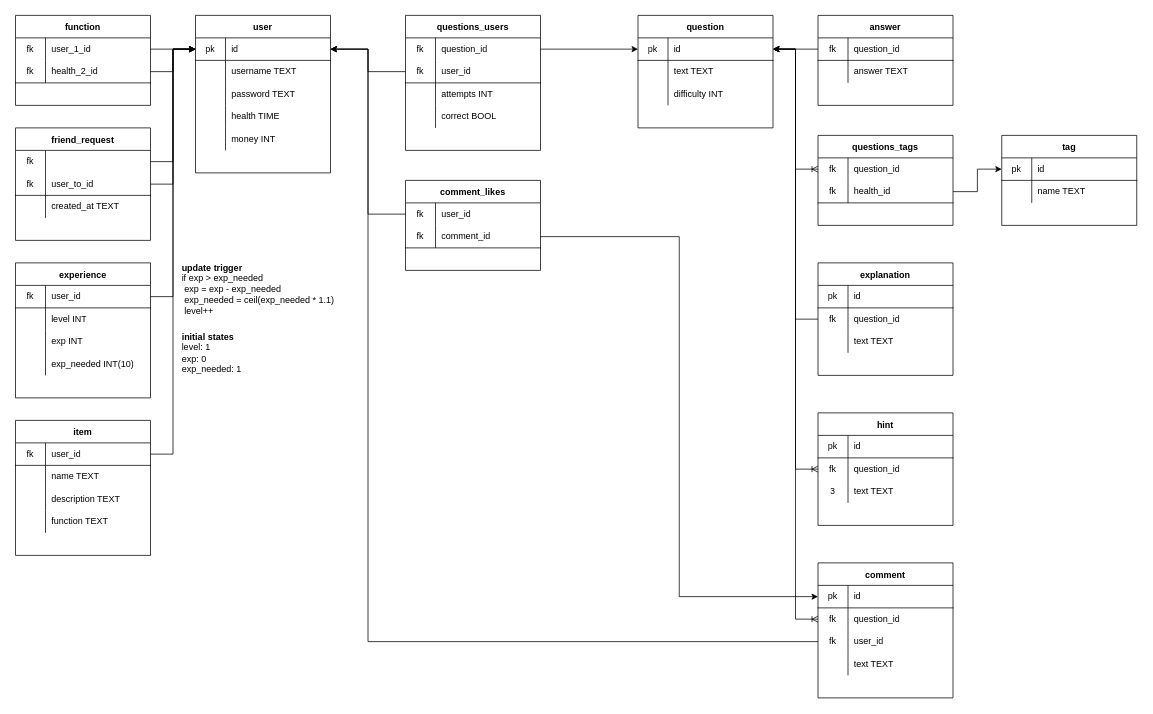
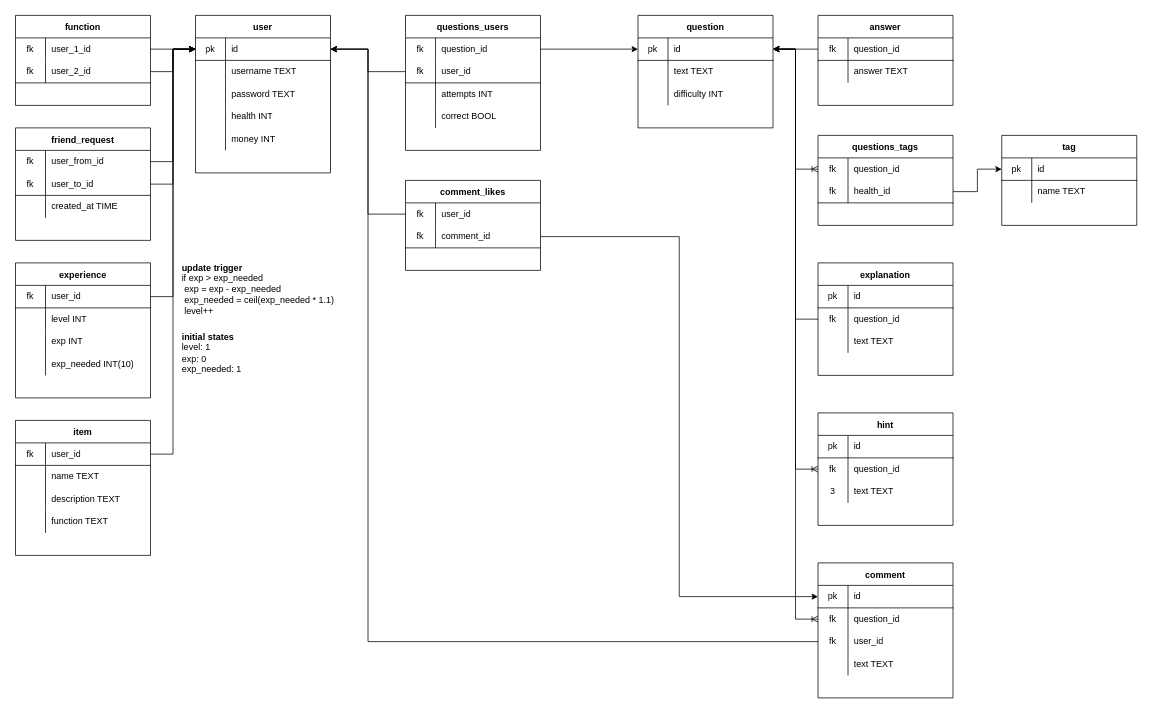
node "health_2_id": label "health_2_id" -> "user_2_id"
node "health TIME": label "health TIME" -> "health INT"
node "user_from_id": added
node "created_at TEXT": label "created_at TEXT" -> "created_at TIME"
